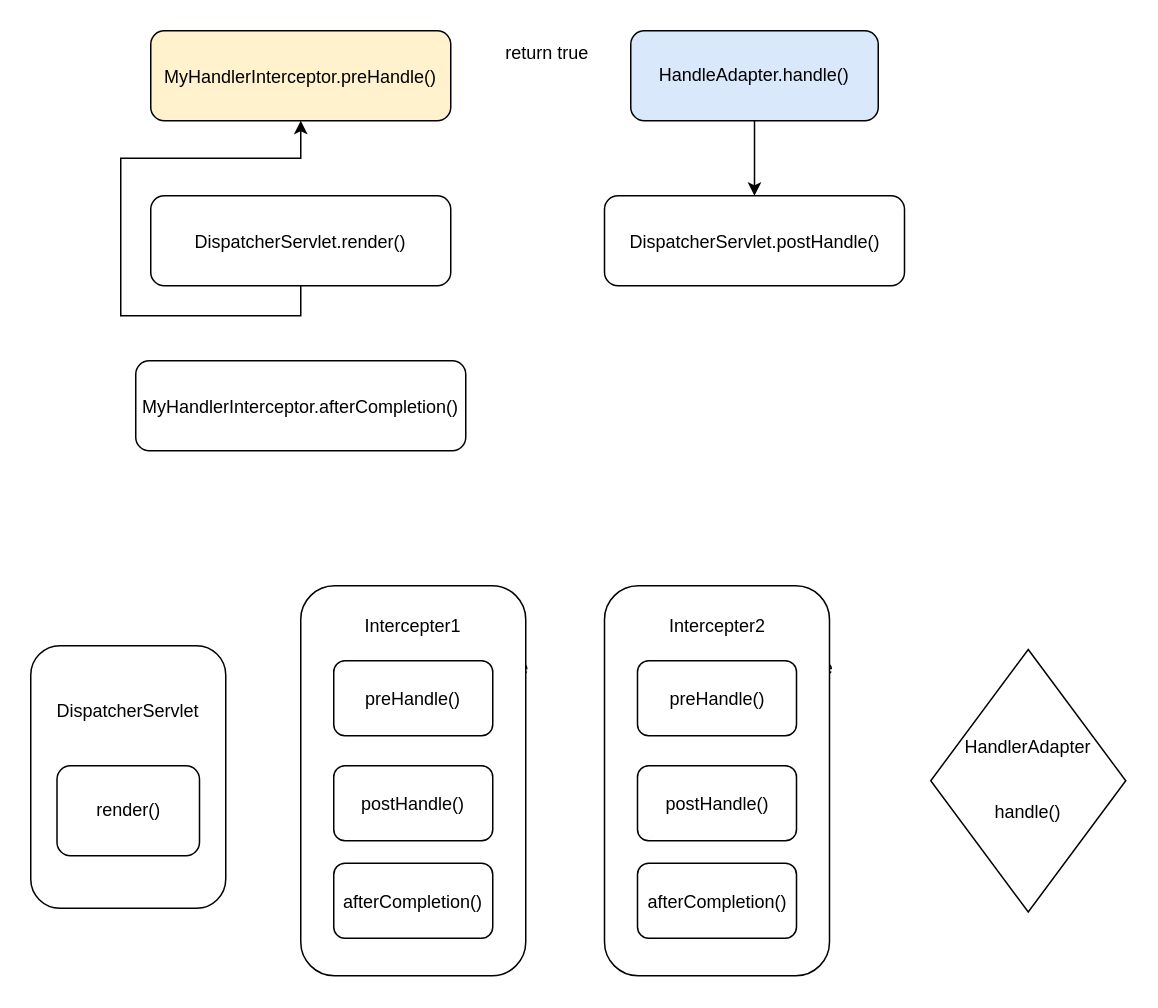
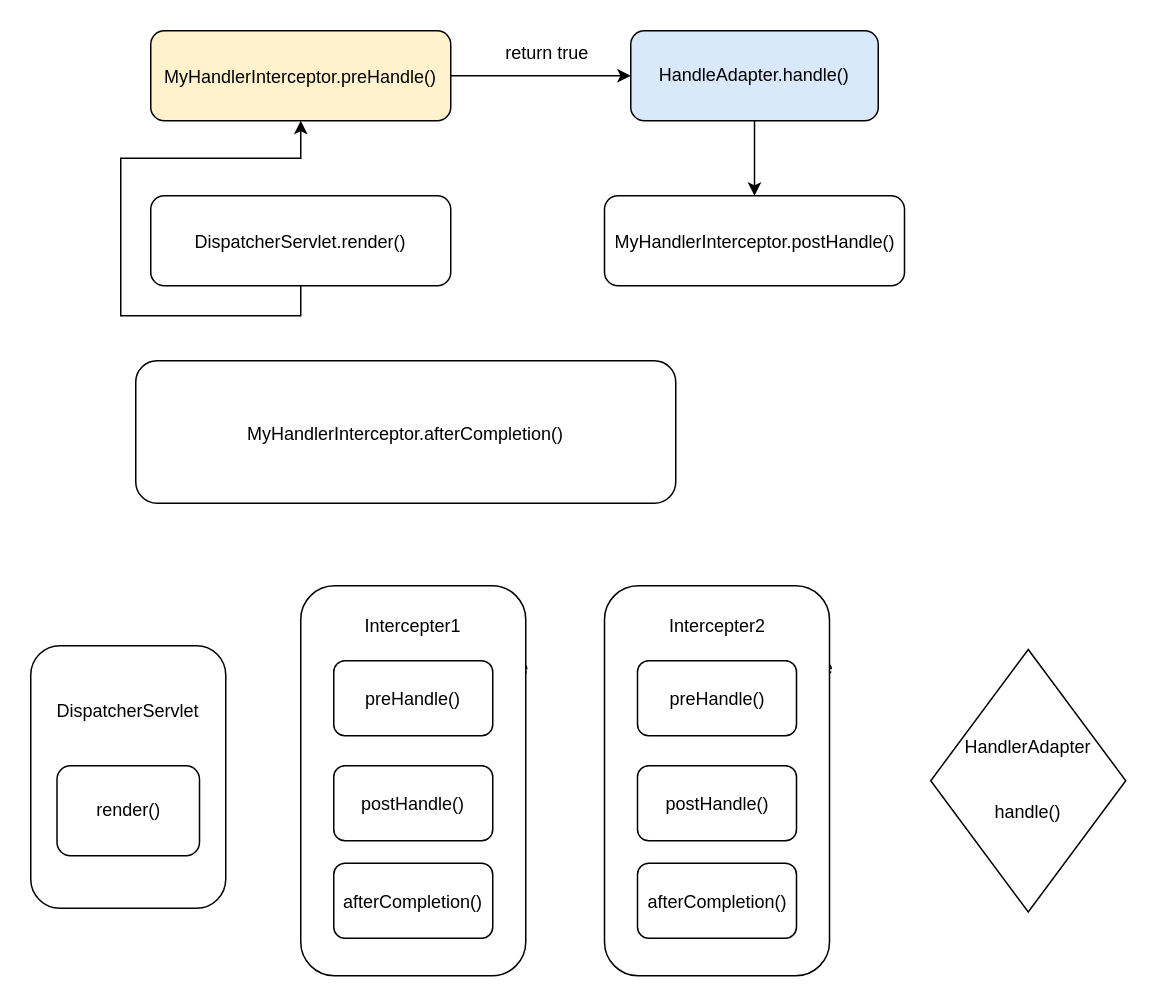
edge "MyHandlerInterceptor.preHandle()" -> "HandleAdapter.handle()": added
node "DispatcherServlet.postHandle()": label "DispatcherServlet.postHandle()" -> "MyHandlerInterceptor.postHandle()"
node "MyHandlerInterceptor.afterCompletion()": size 330x90 -> 540x143
